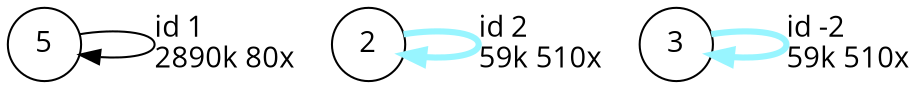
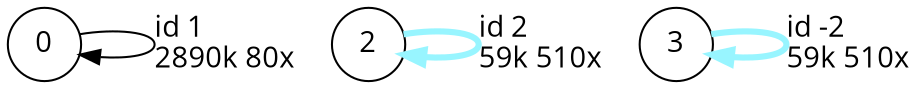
node "5": label "5" -> "0"
